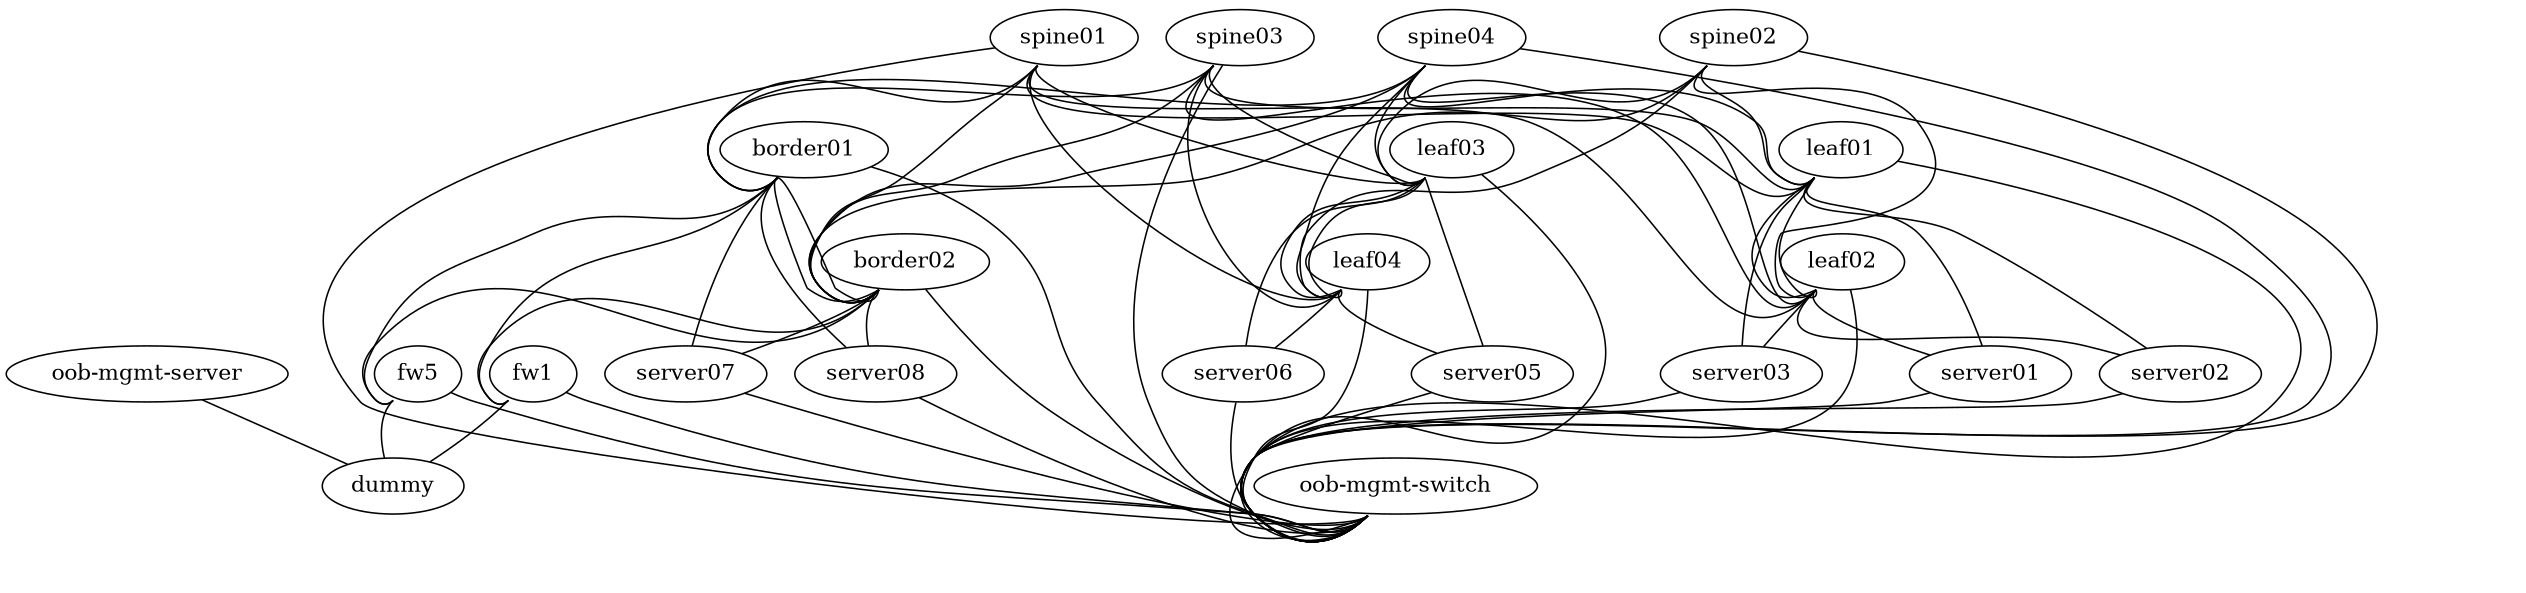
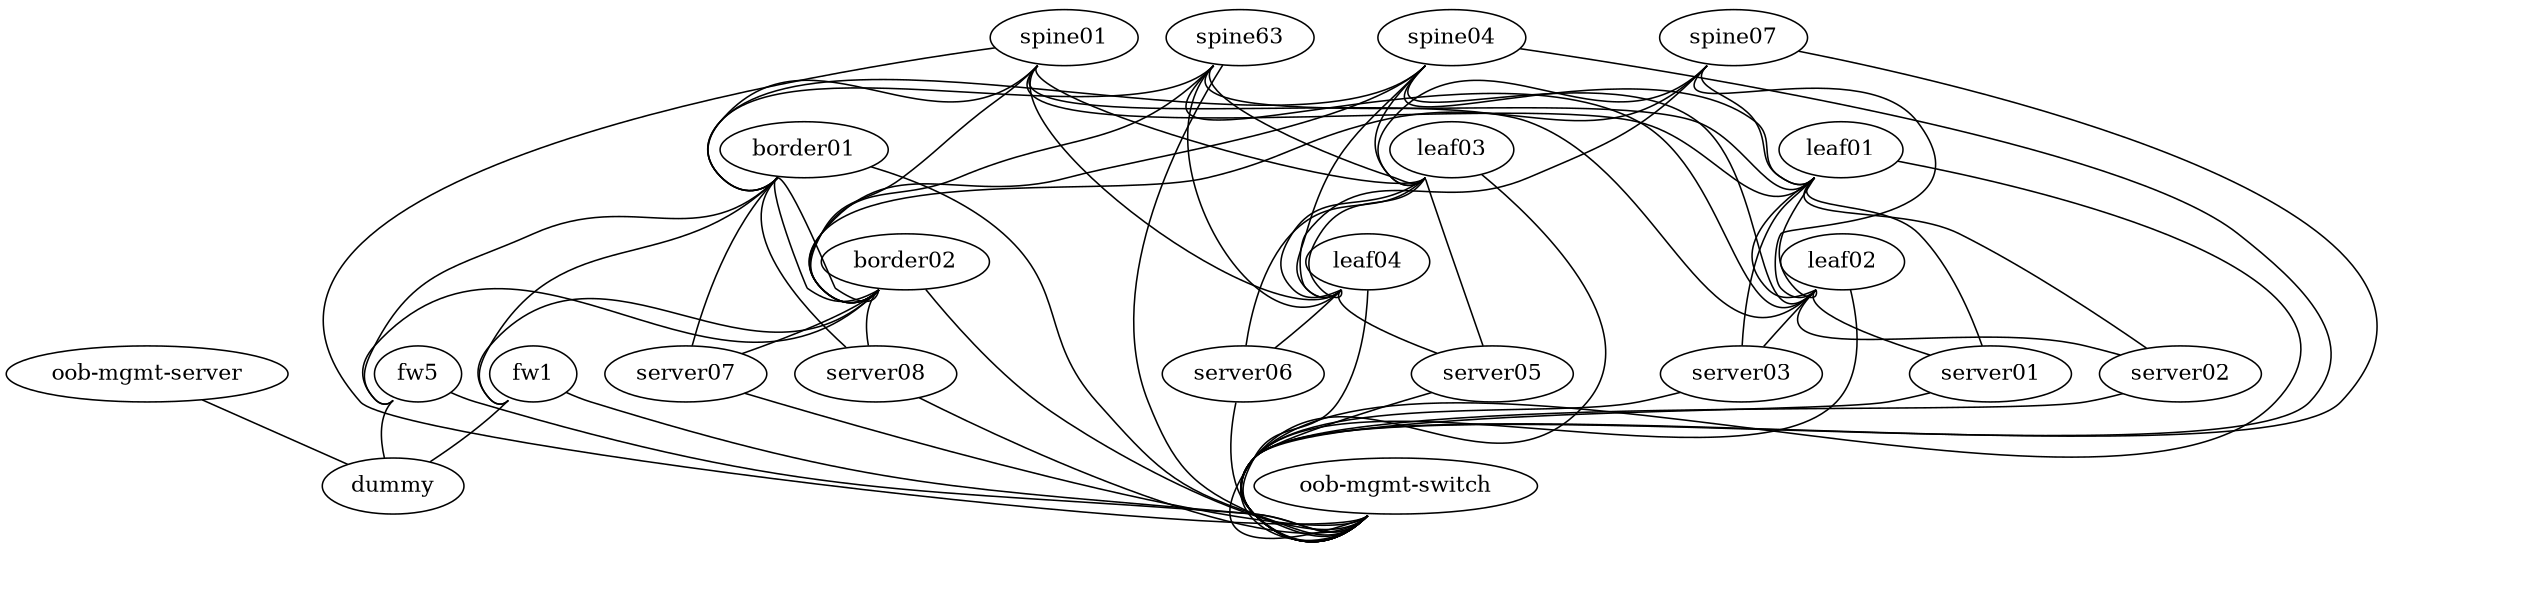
node "spine03": label "spine03" -> "spine63"
node "spine02": label "spine02" -> "spine07"
